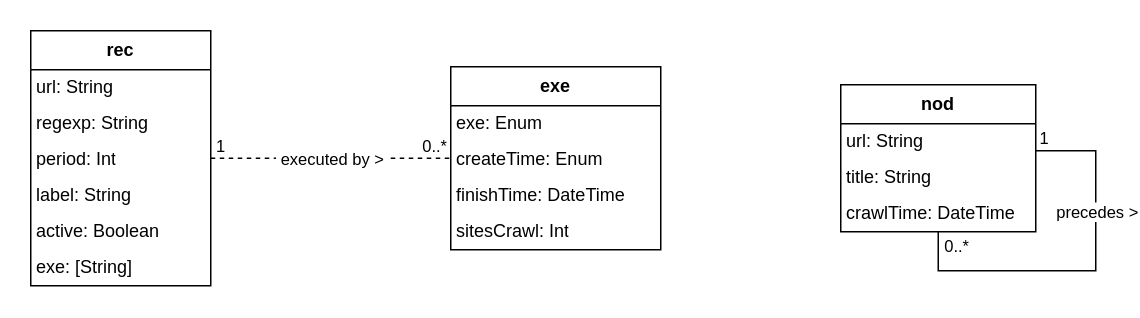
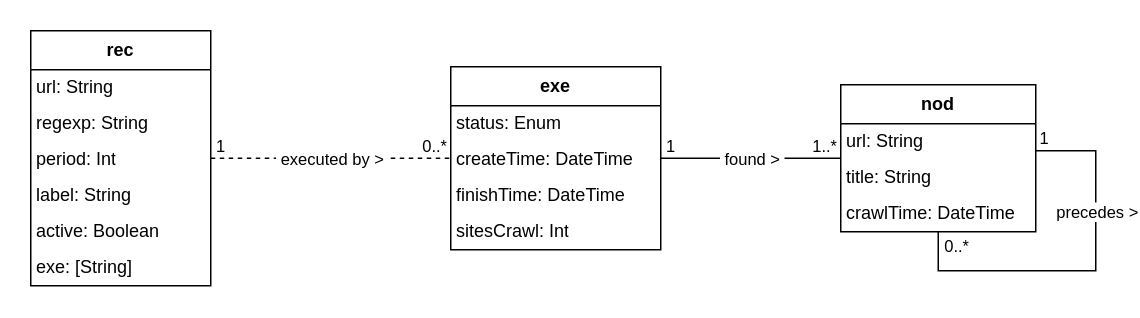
node "exe: Enum": label "exe: Enum" -> "status: Enum"
edge "exe" -- "nod": added, labels "1", "found >", "1..*"
node "createTime: Enum": label "createTime: Enum" -> "createTime: DateTime"
